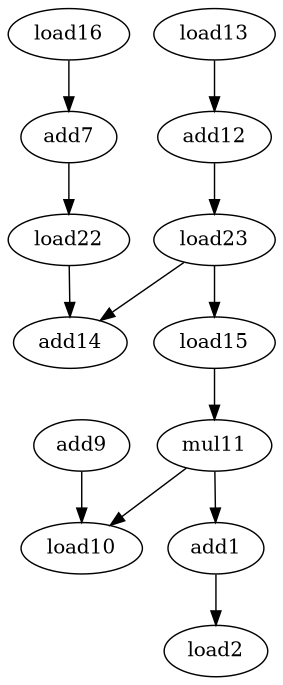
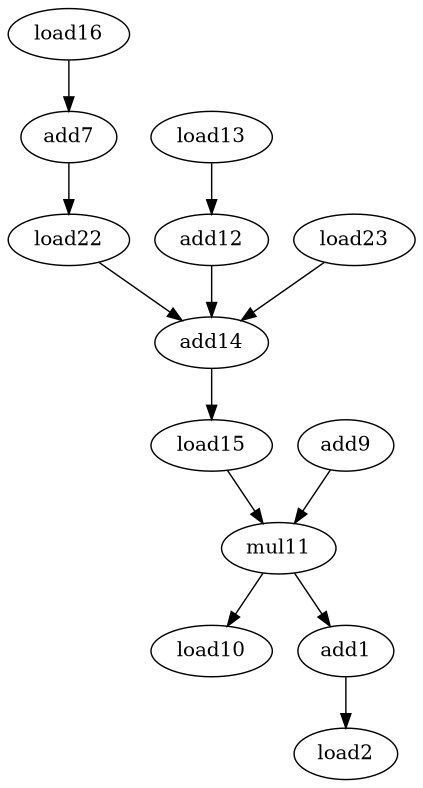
edge "add12" -> "load23": now "add12" -> "add14"
edge "load23" -> "load15": now "add14" -> "load15"
edge "add9" -> "load10": now "add9" -> "mul11"
